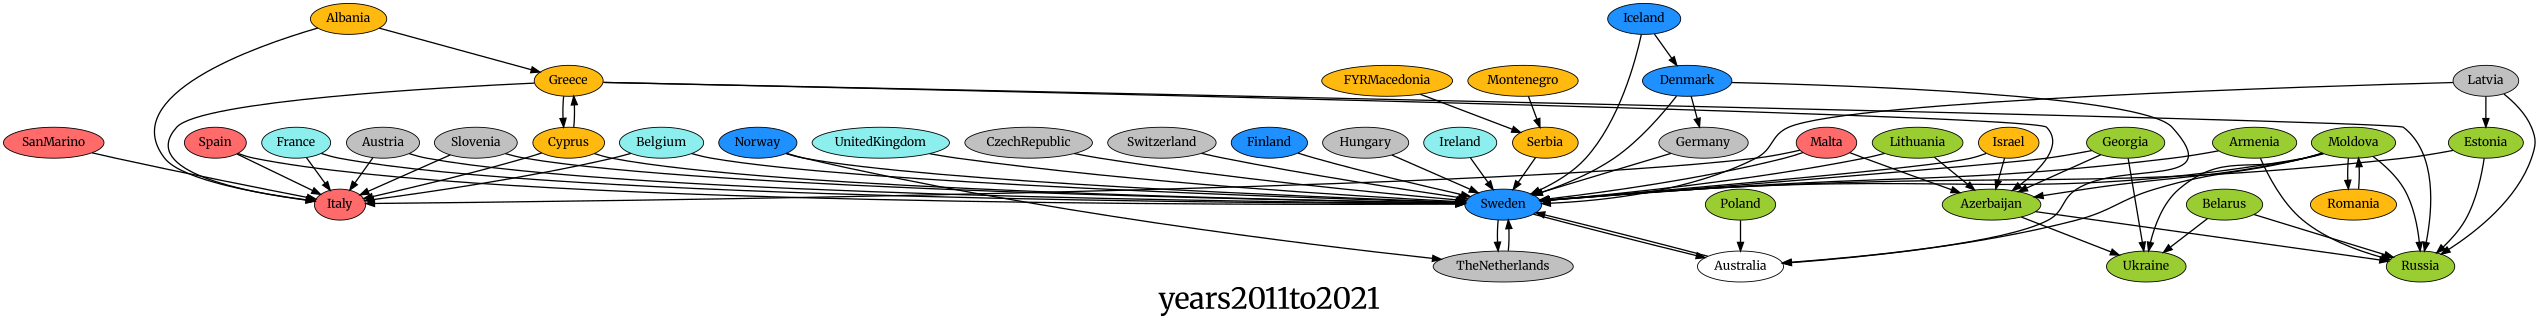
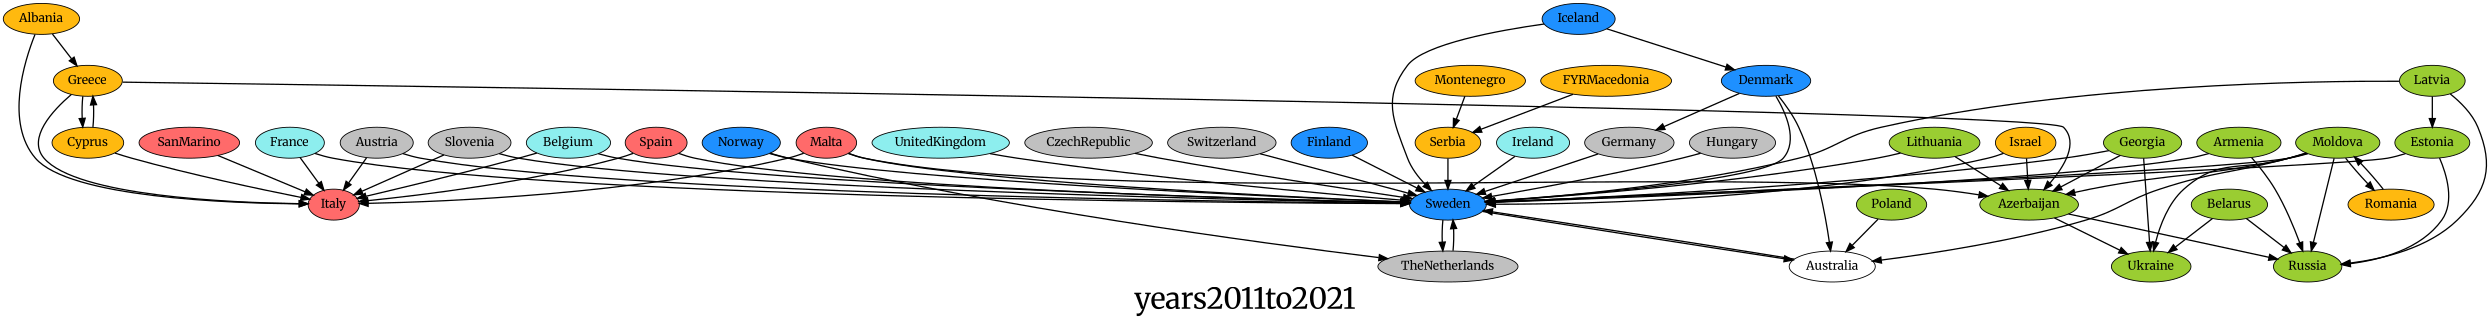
node "Latvia": fillcolor gray -> olivedrab3
edge "Greece" -> "Russia": removed
edge "Cyprus" -> "Sweden": removed
